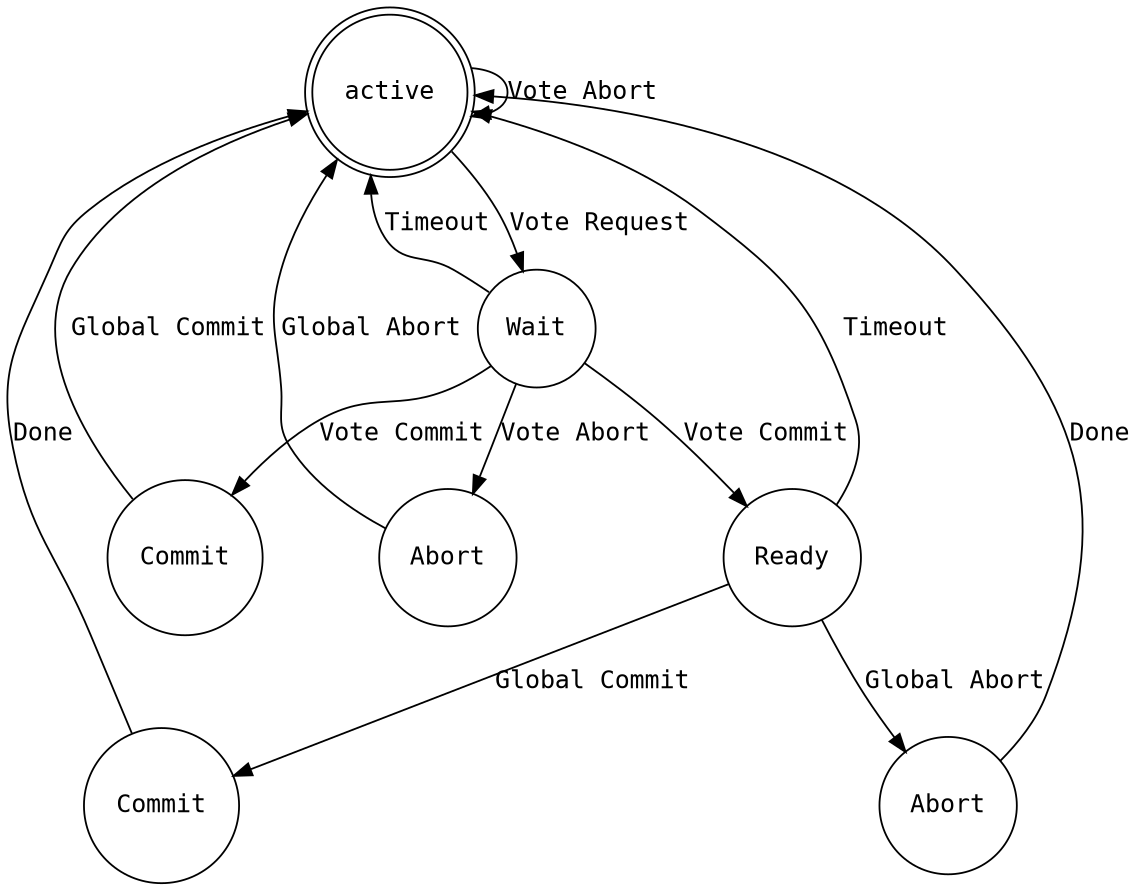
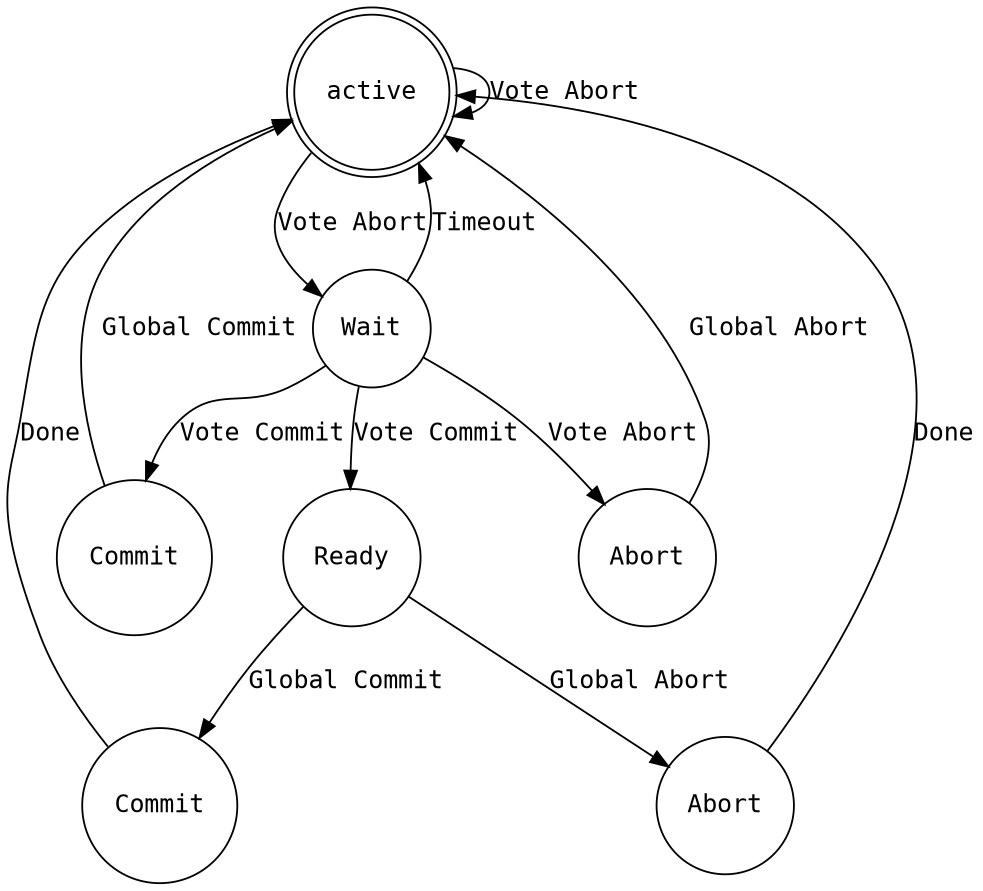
edge "active" -> "Wait": label "Vote Request" -> "Vote Abort"
edge "Ready" -> "active": removed, label "Timeout"
